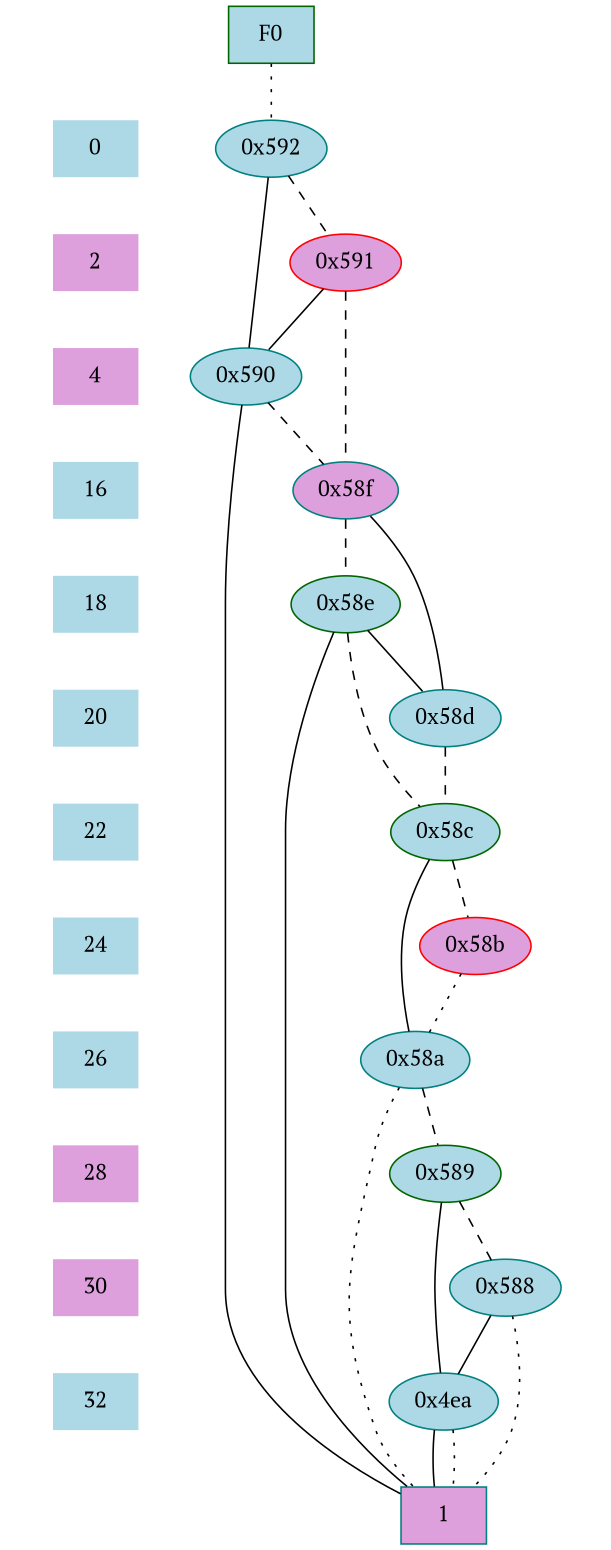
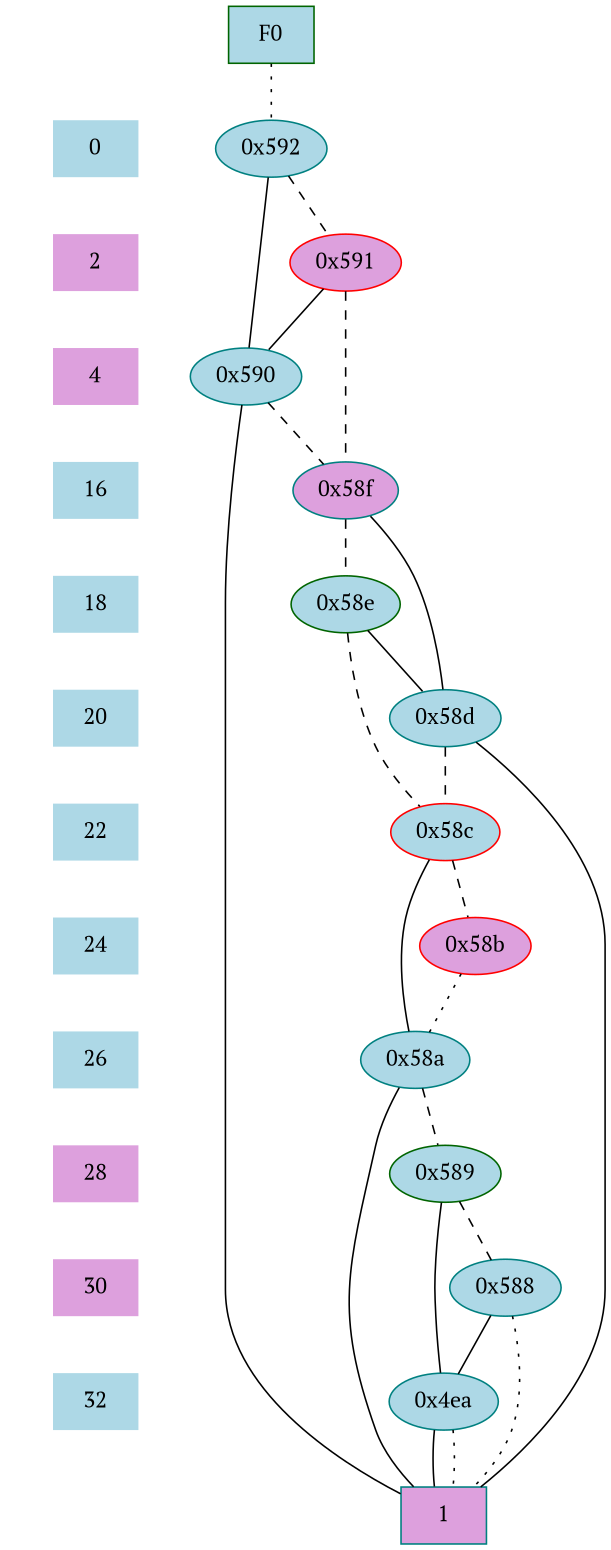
node "0x58c": color darkgreen -> red
edge "0x58e" -- "1": now "0x58d" -- "1"
edge "0x58a" -- "1": style dotted -> solid
